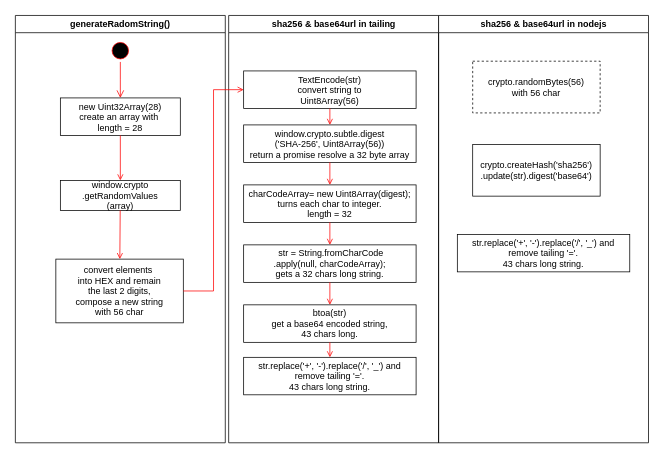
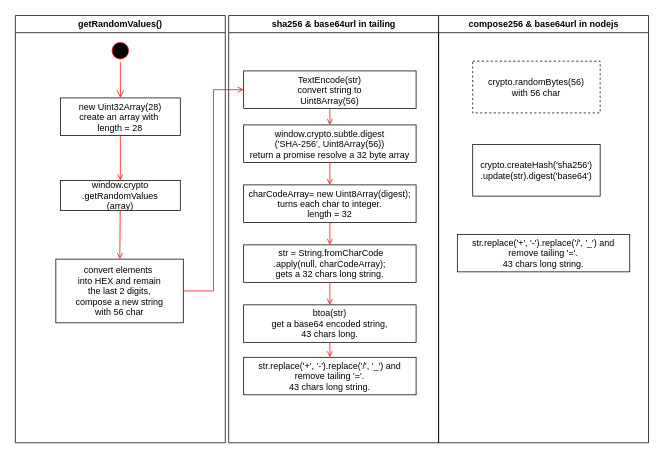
node "generateRadomString()": label "generateRadomString()" -> "getRandomValues()"
node "sha256 & base64url in nodejs": label "sha256 & base64url in nodejs" -> "compose256 & base64url in nodejs"
